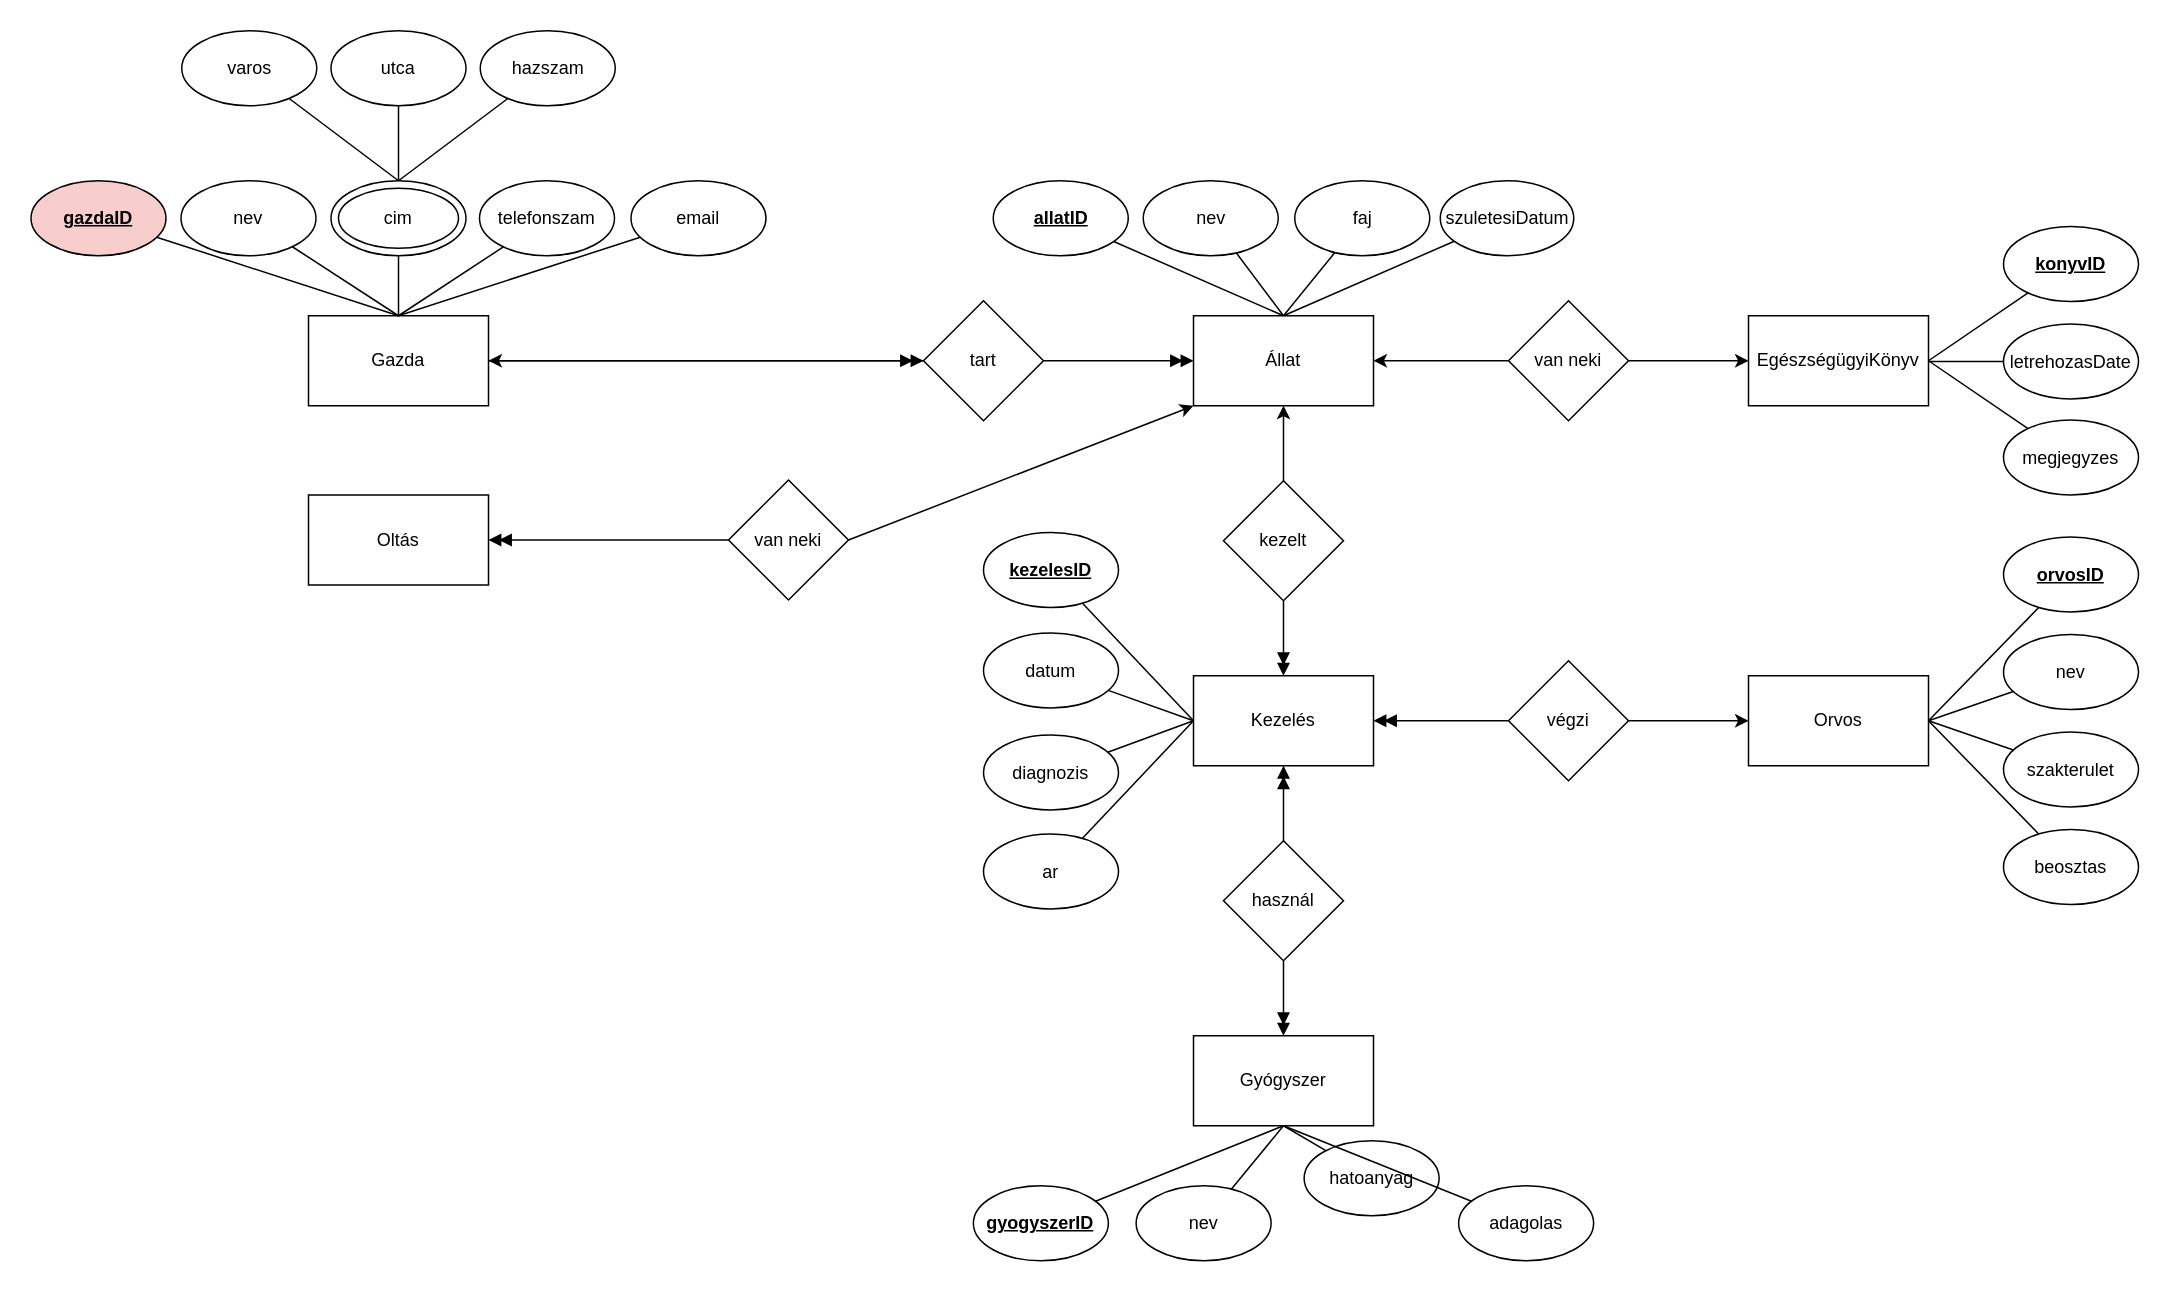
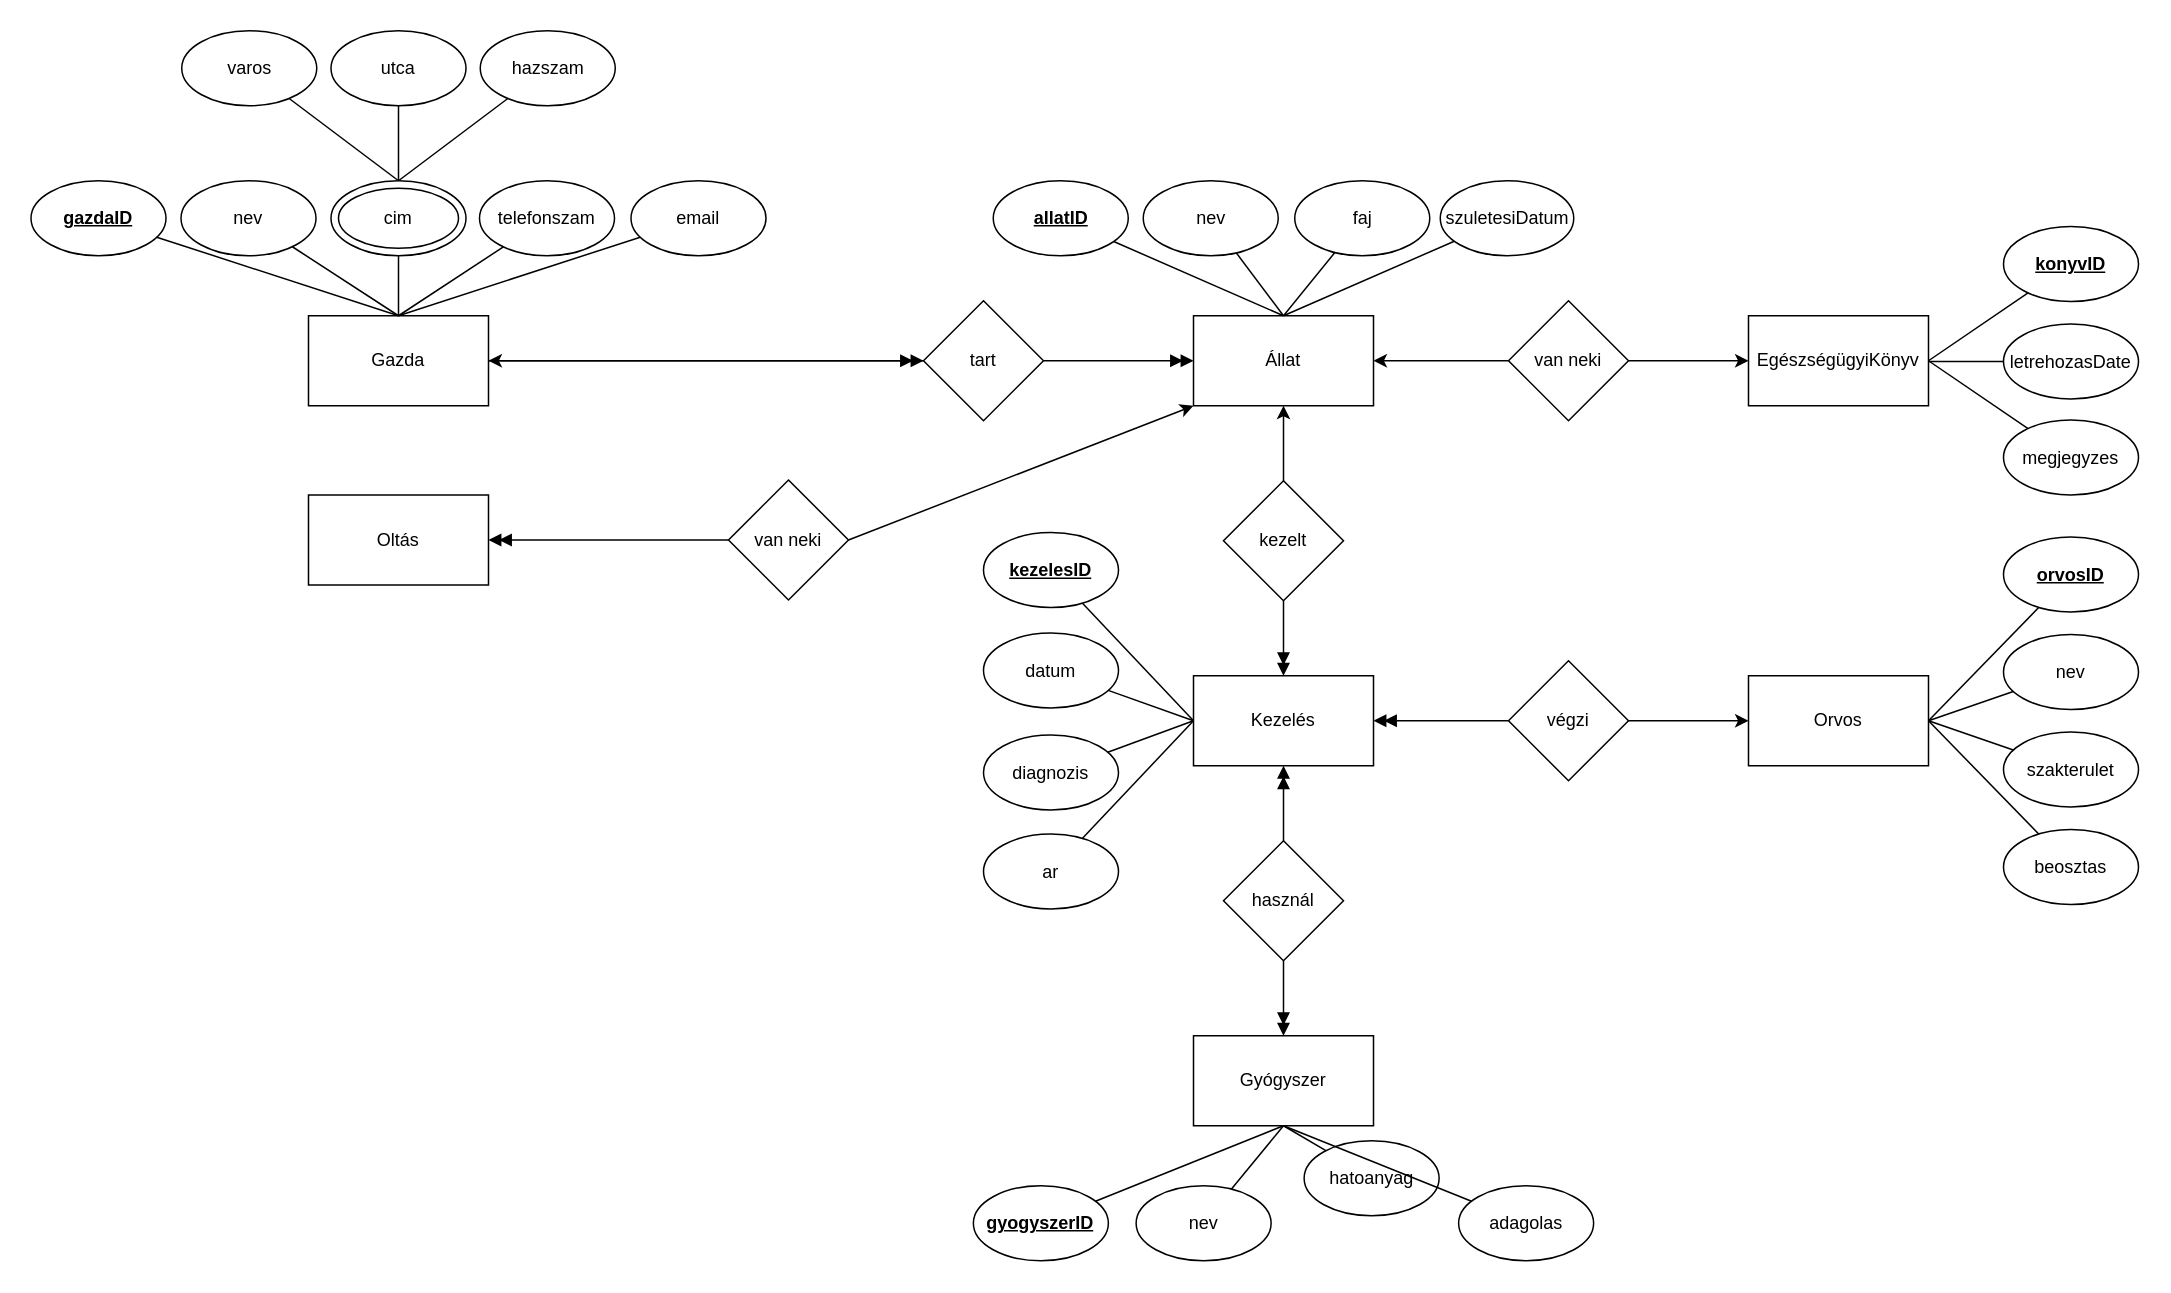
node "gazdaID": fillcolor #f8cecc -> #ffffff
